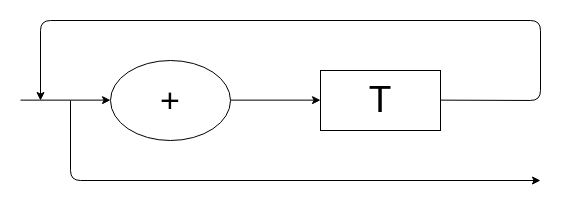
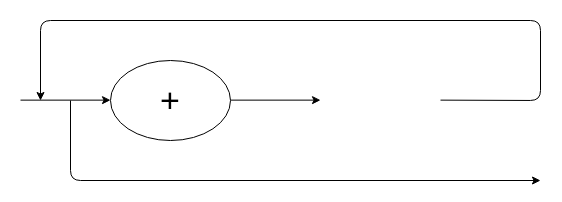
node "T": removed
